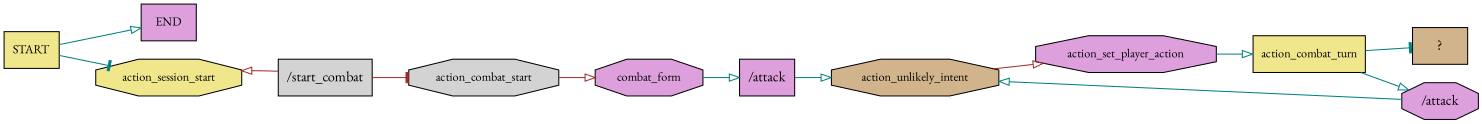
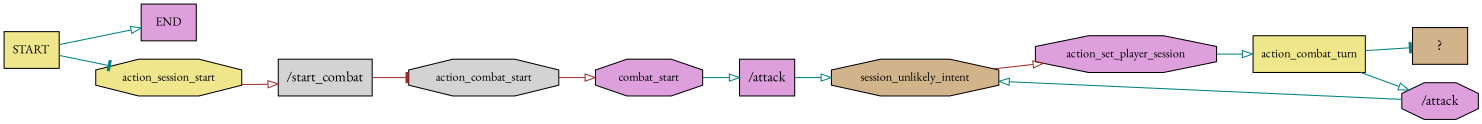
node "action_set_player_action": label "action_set_player_action" -> "action_set_player_session"
edge "/start_combat" -> "action_session_start": reversed
node "combat_form": label "combat_form" -> "combat_start"
node "action_unlikely_intent": label "action_unlikely_intent" -> "session_unlikely_intent"
